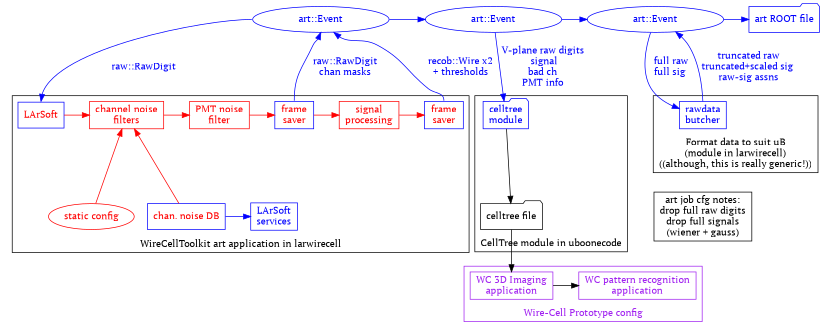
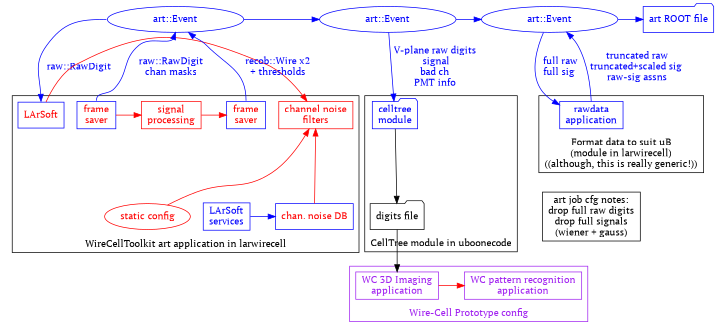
node "PMT noise filter": removed
node "rawdata butcher": label "rawdata butcher" -> "rawdata application"
edge "chan. noise DB" -> "LArSoft services": reversed
node "celltree file": label "celltree file" -> "digits file"
edge "WC 3D Imaging application" -> "WC pattern recognition application": color black -> red
